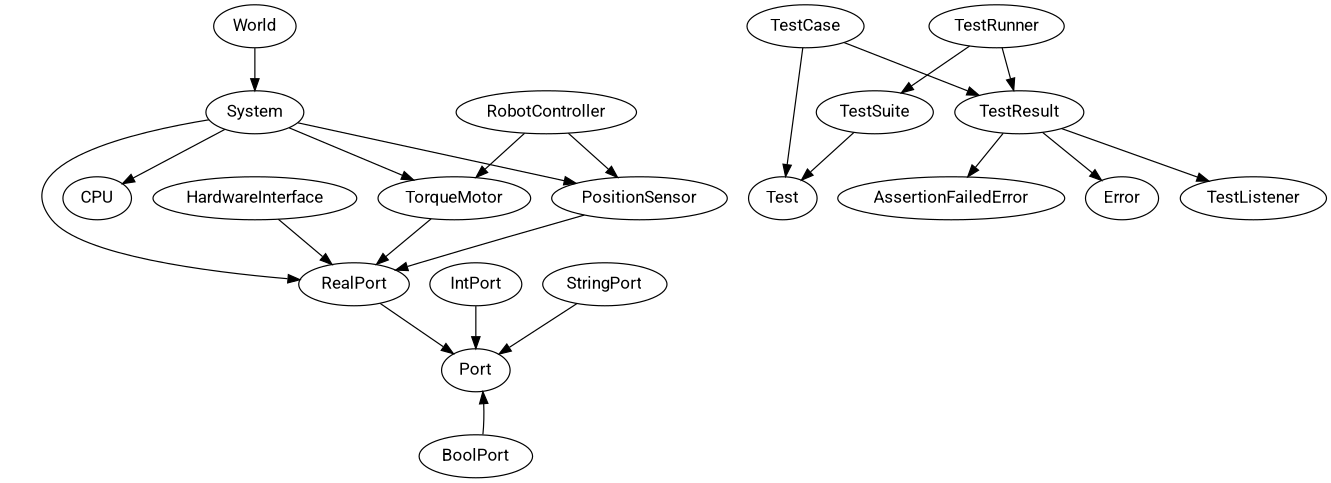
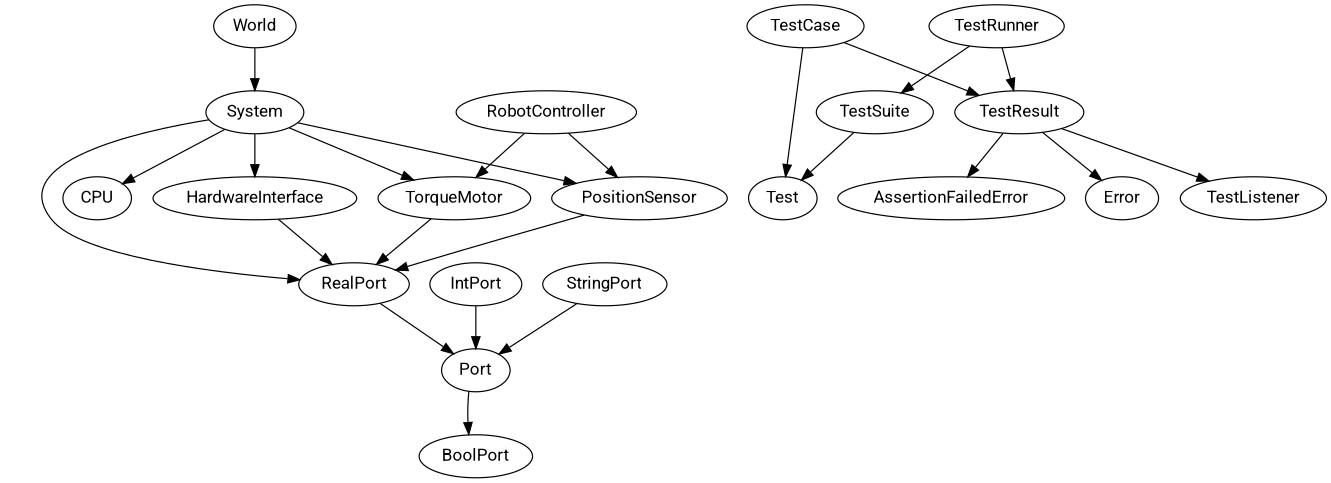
edge "System" -> "HardwareInterface": added
edge "BoolPort" -> "Port": reversed
